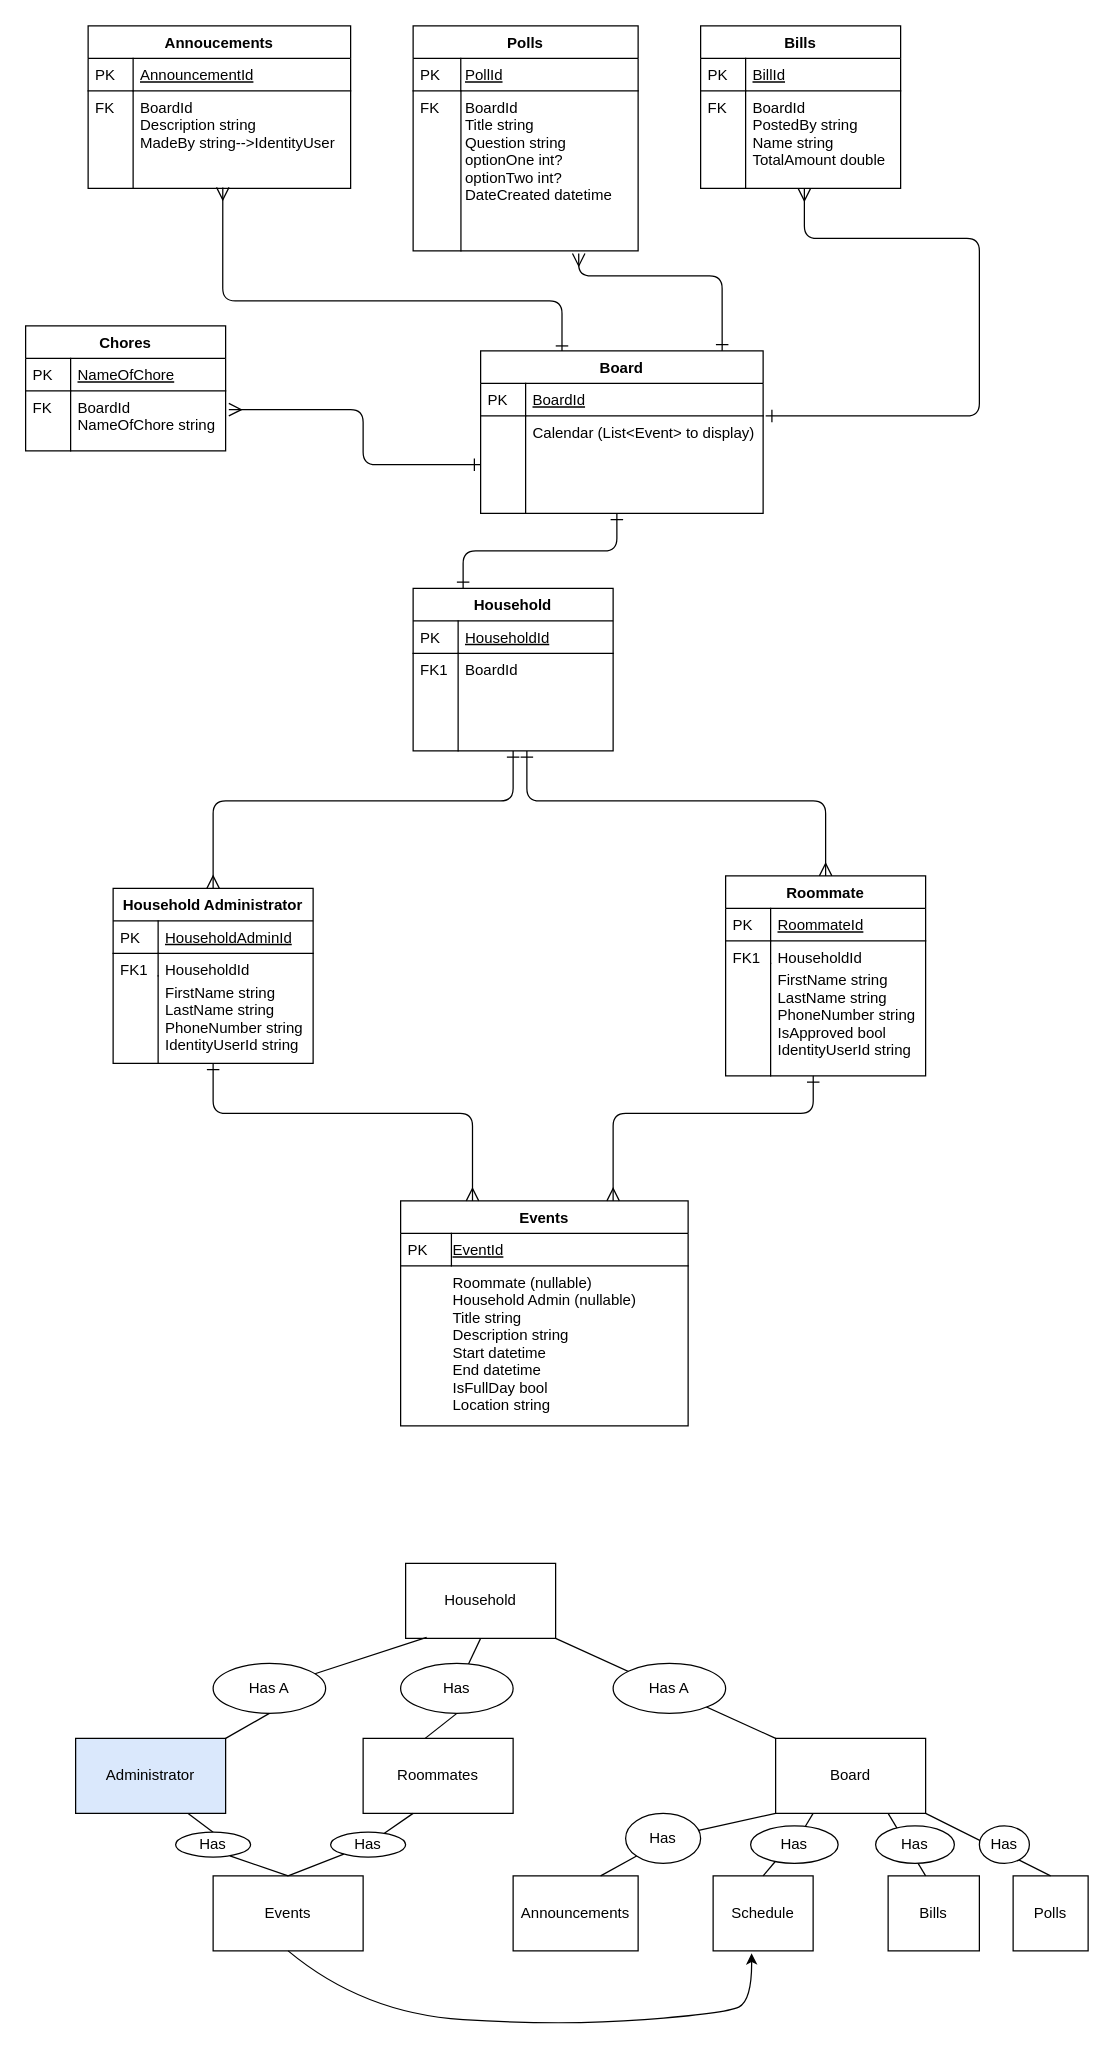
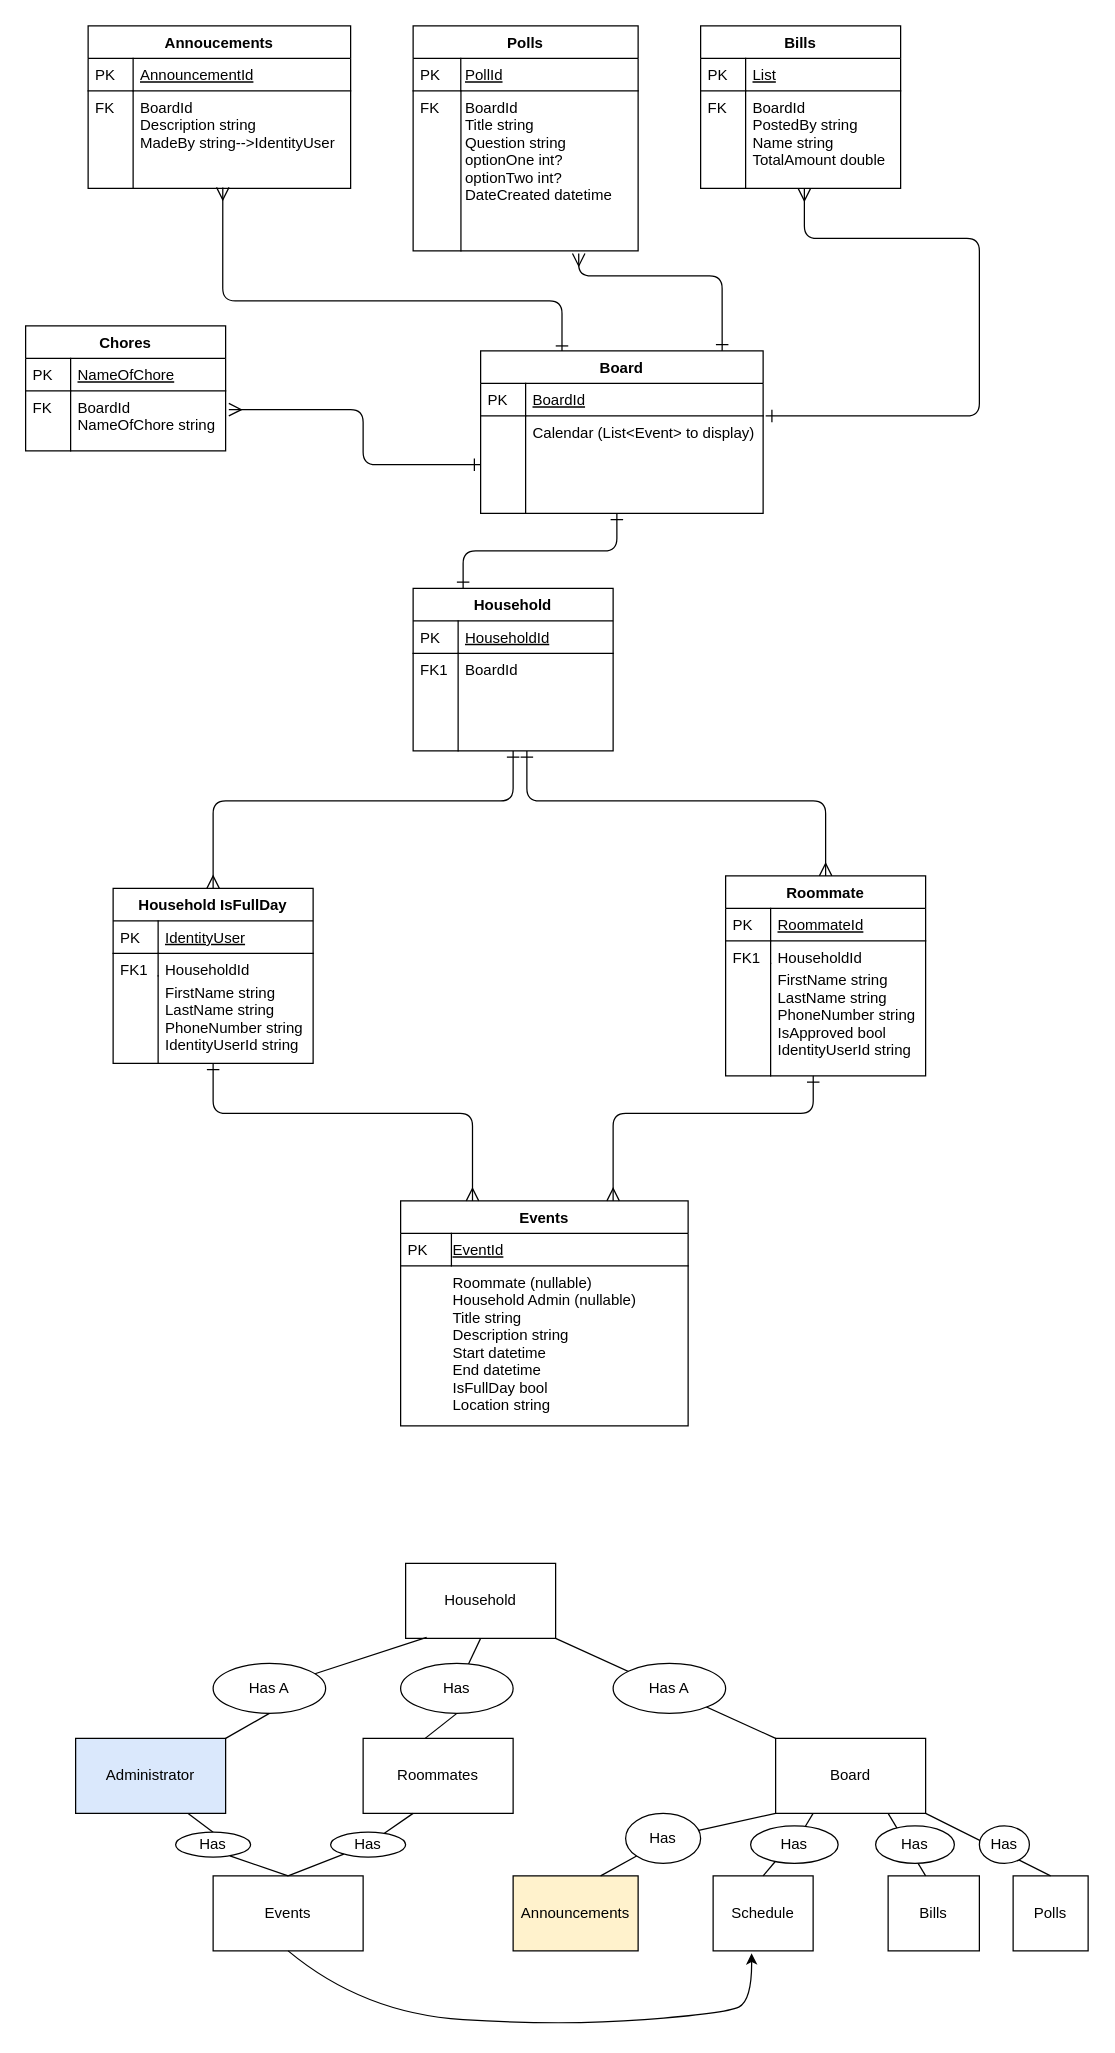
node "BillId": label "BillId" -> "List"
node "Household Administrator": label "Household Administrator" -> "Household IsFullDay"
node "HouseholdAdminId": label "HouseholdAdminId" -> "IdentityUser"
node "Announcements": fillcolor #ffffff -> #fff2cc
